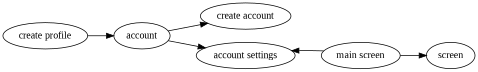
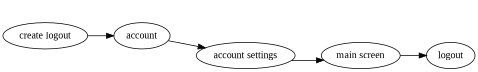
node "create account": removed
node "create profile": label "create profile" -> "create logout"
edge "main screen" -> "account settings": reversed
node "screen": label "screen" -> "logout"
